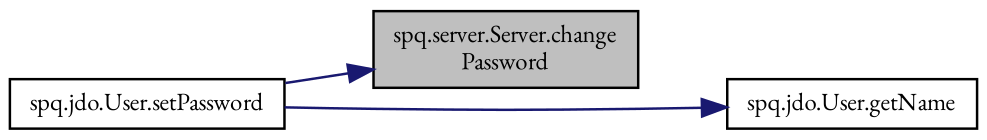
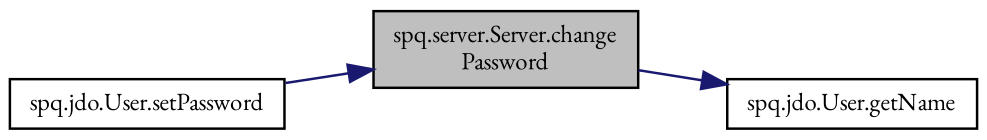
edge "spq.jdo.User.setPassword" -> "spq.jdo.User.getName": now "spq.server.Server.change Password" -> "spq.jdo.User.getName"
